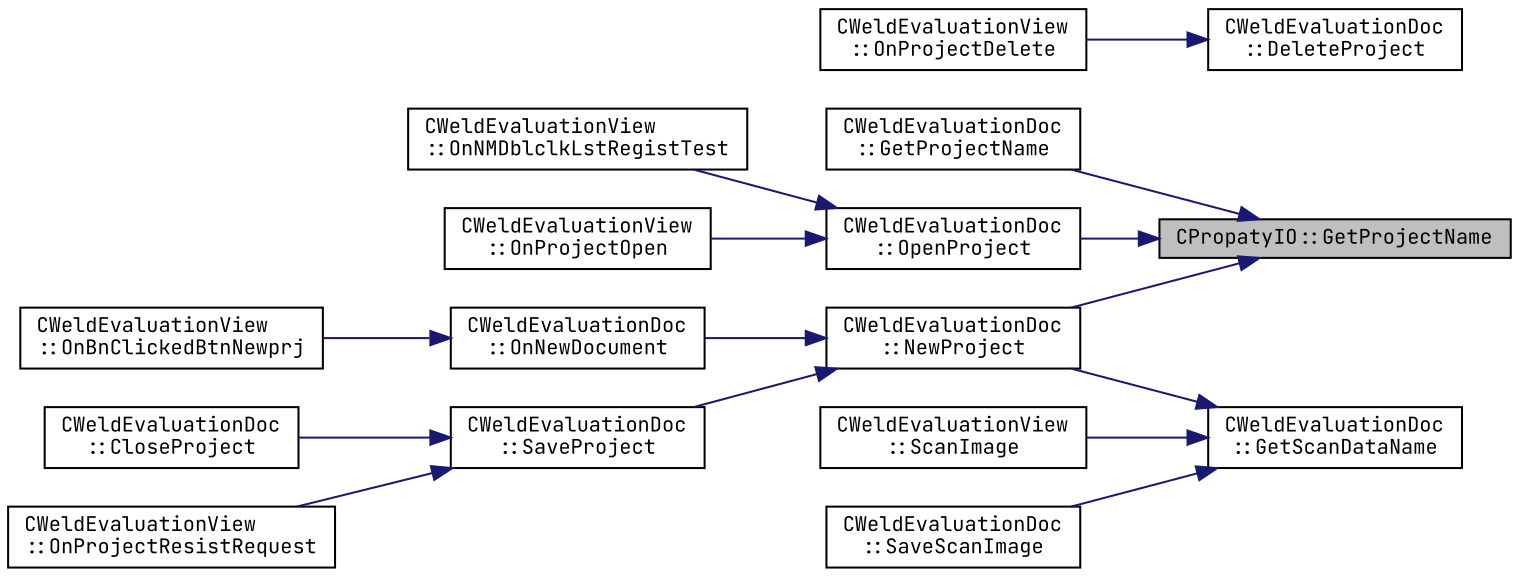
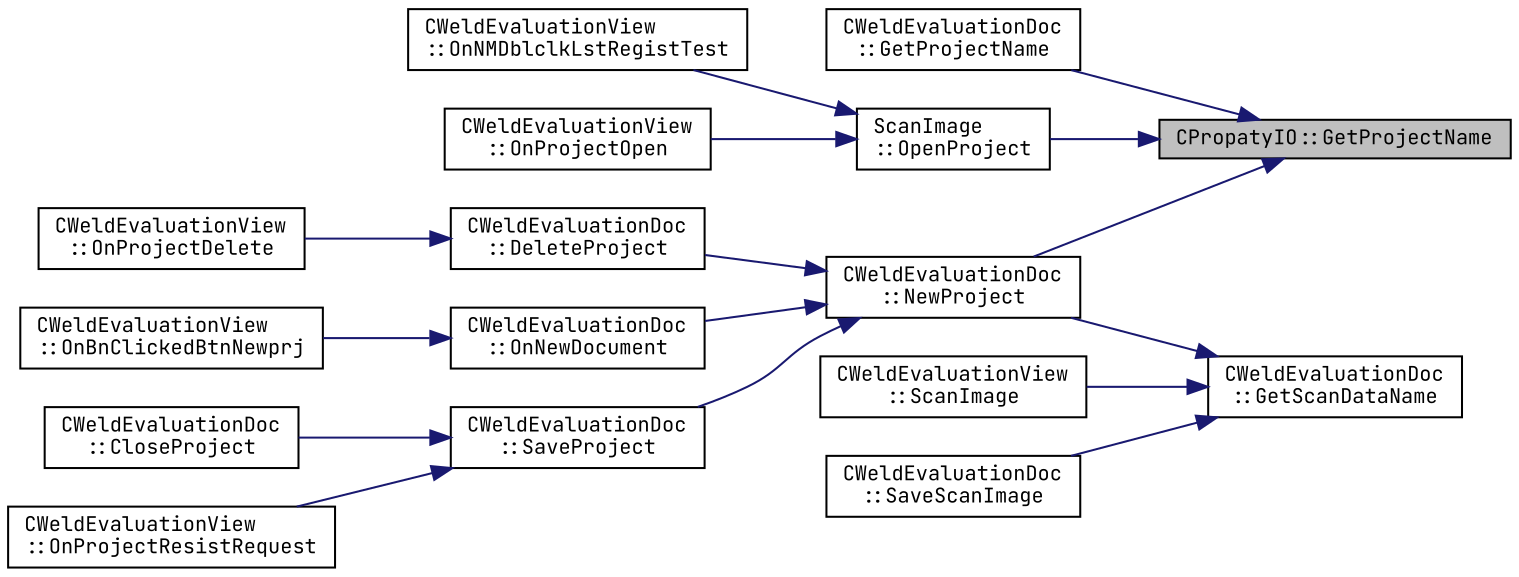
node "CWeldEvaluationDoc ::OpenProject": label "CWeldEvaluationDoc ::OpenProject" -> "ScanImage ::OpenProject"
edge "CWeldEvaluationDoc ::DeleteProject" -> "CWeldEvaluationDoc ::NewProject": added
